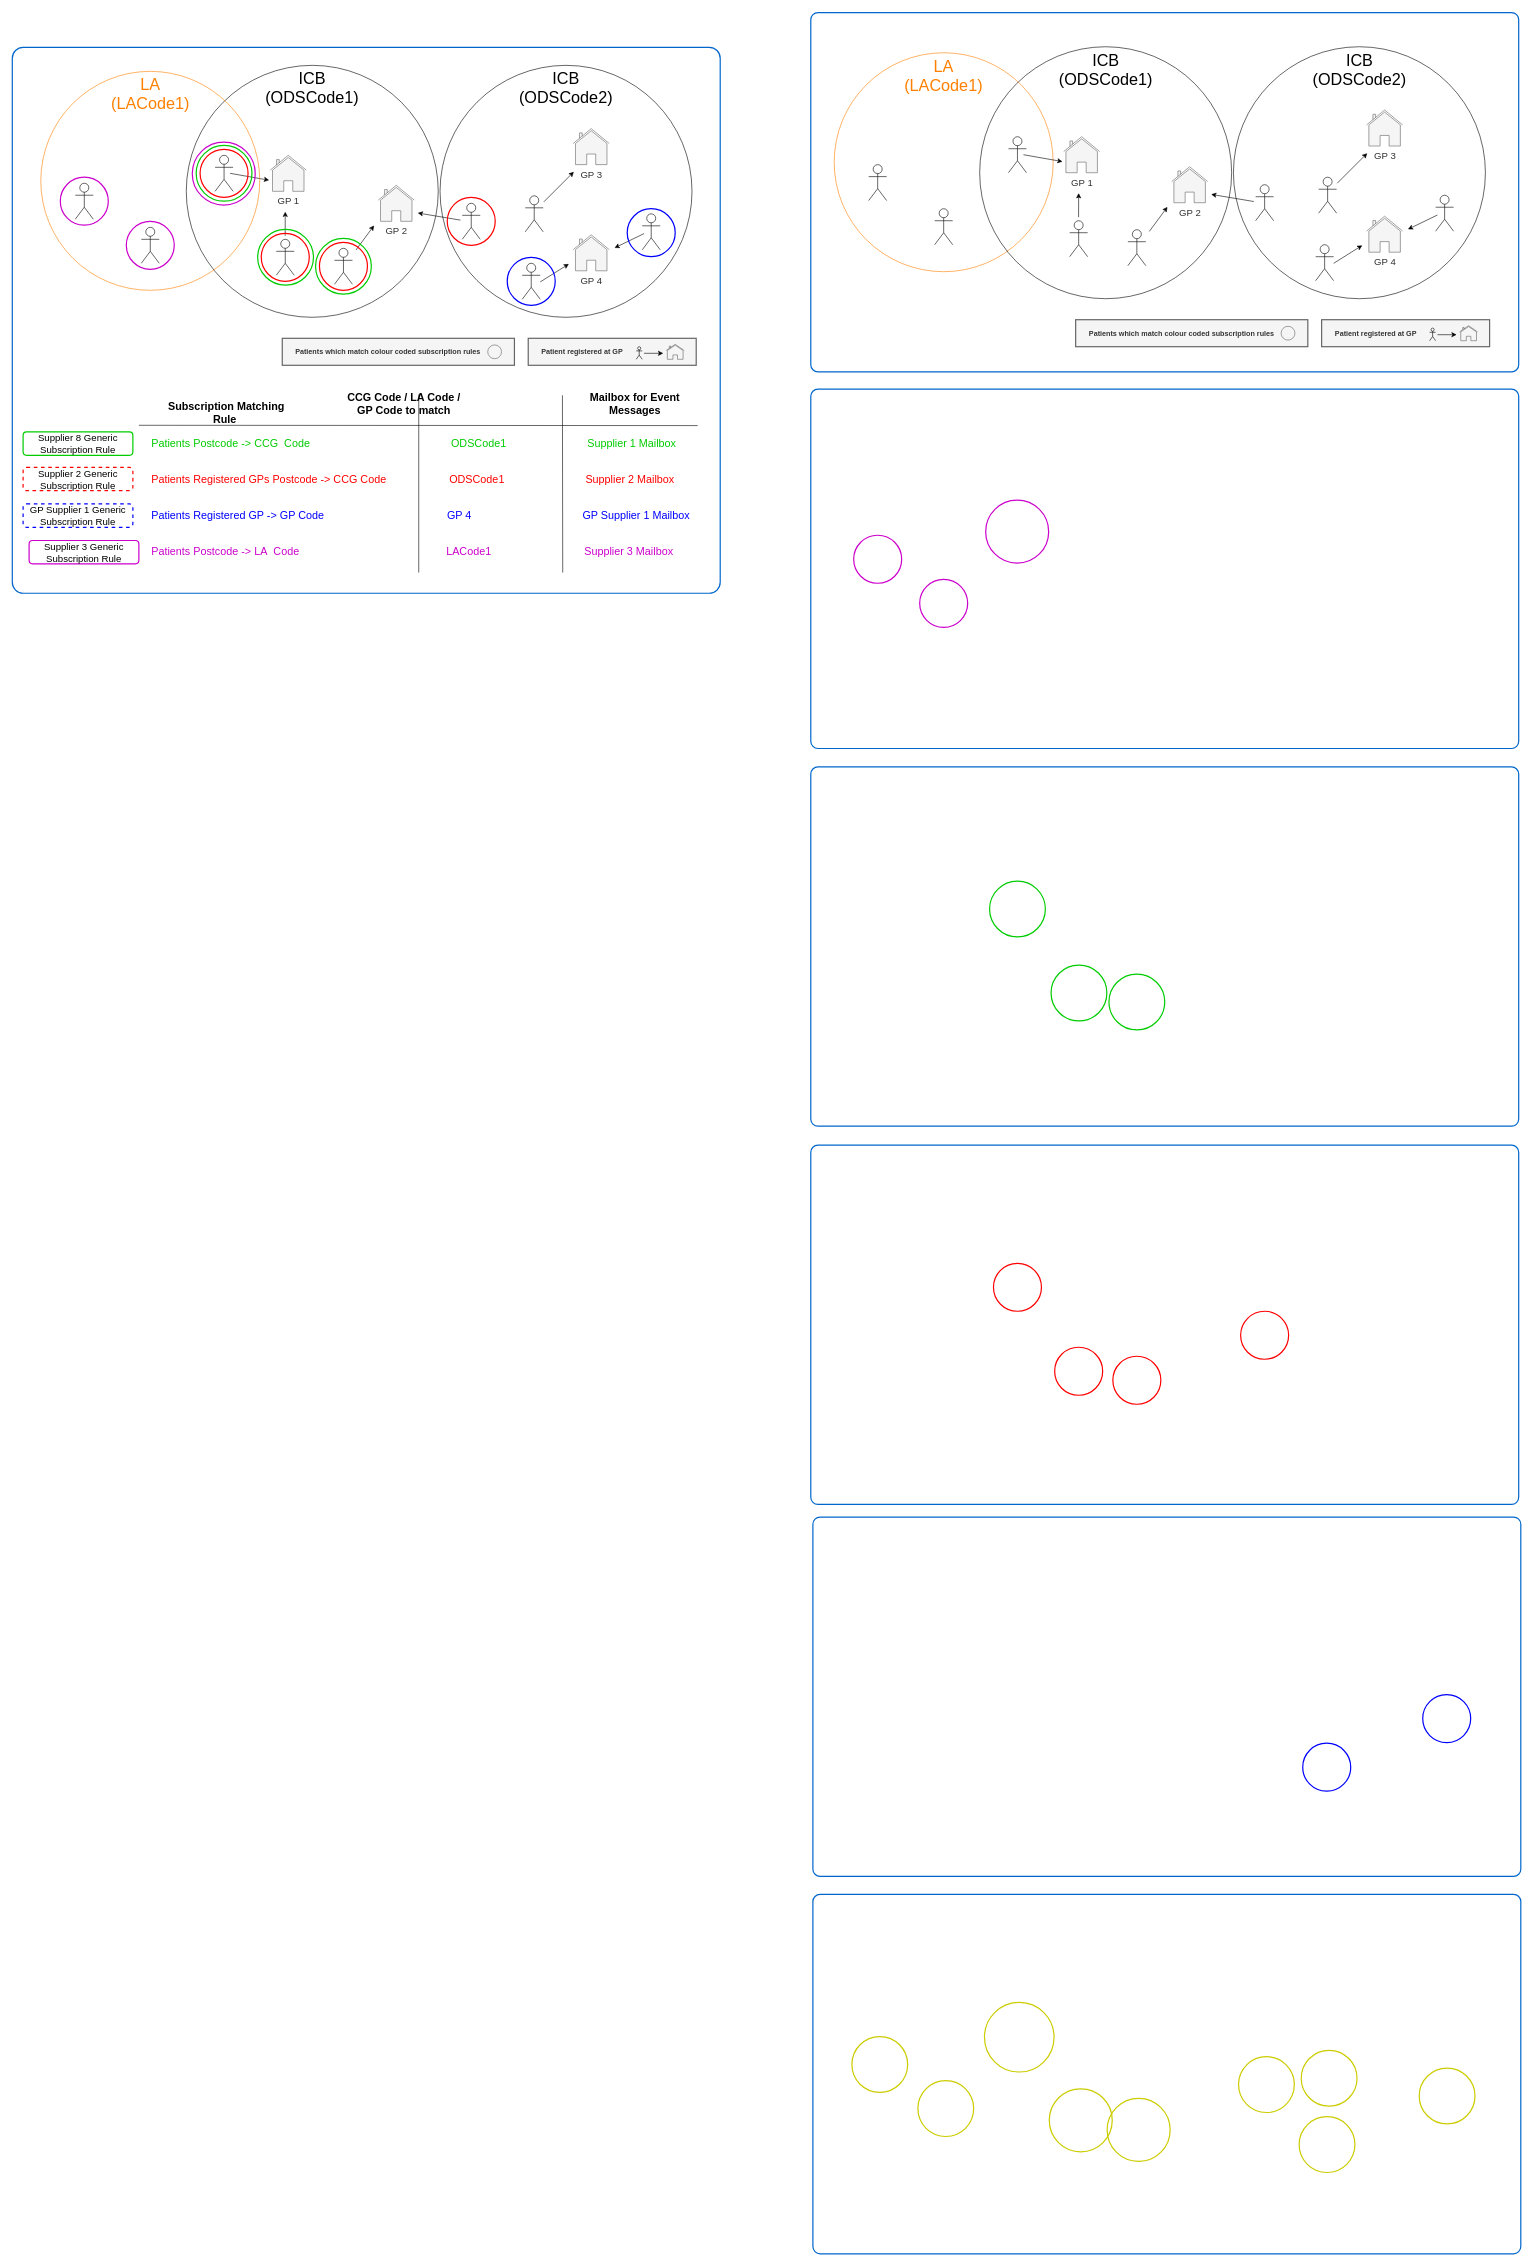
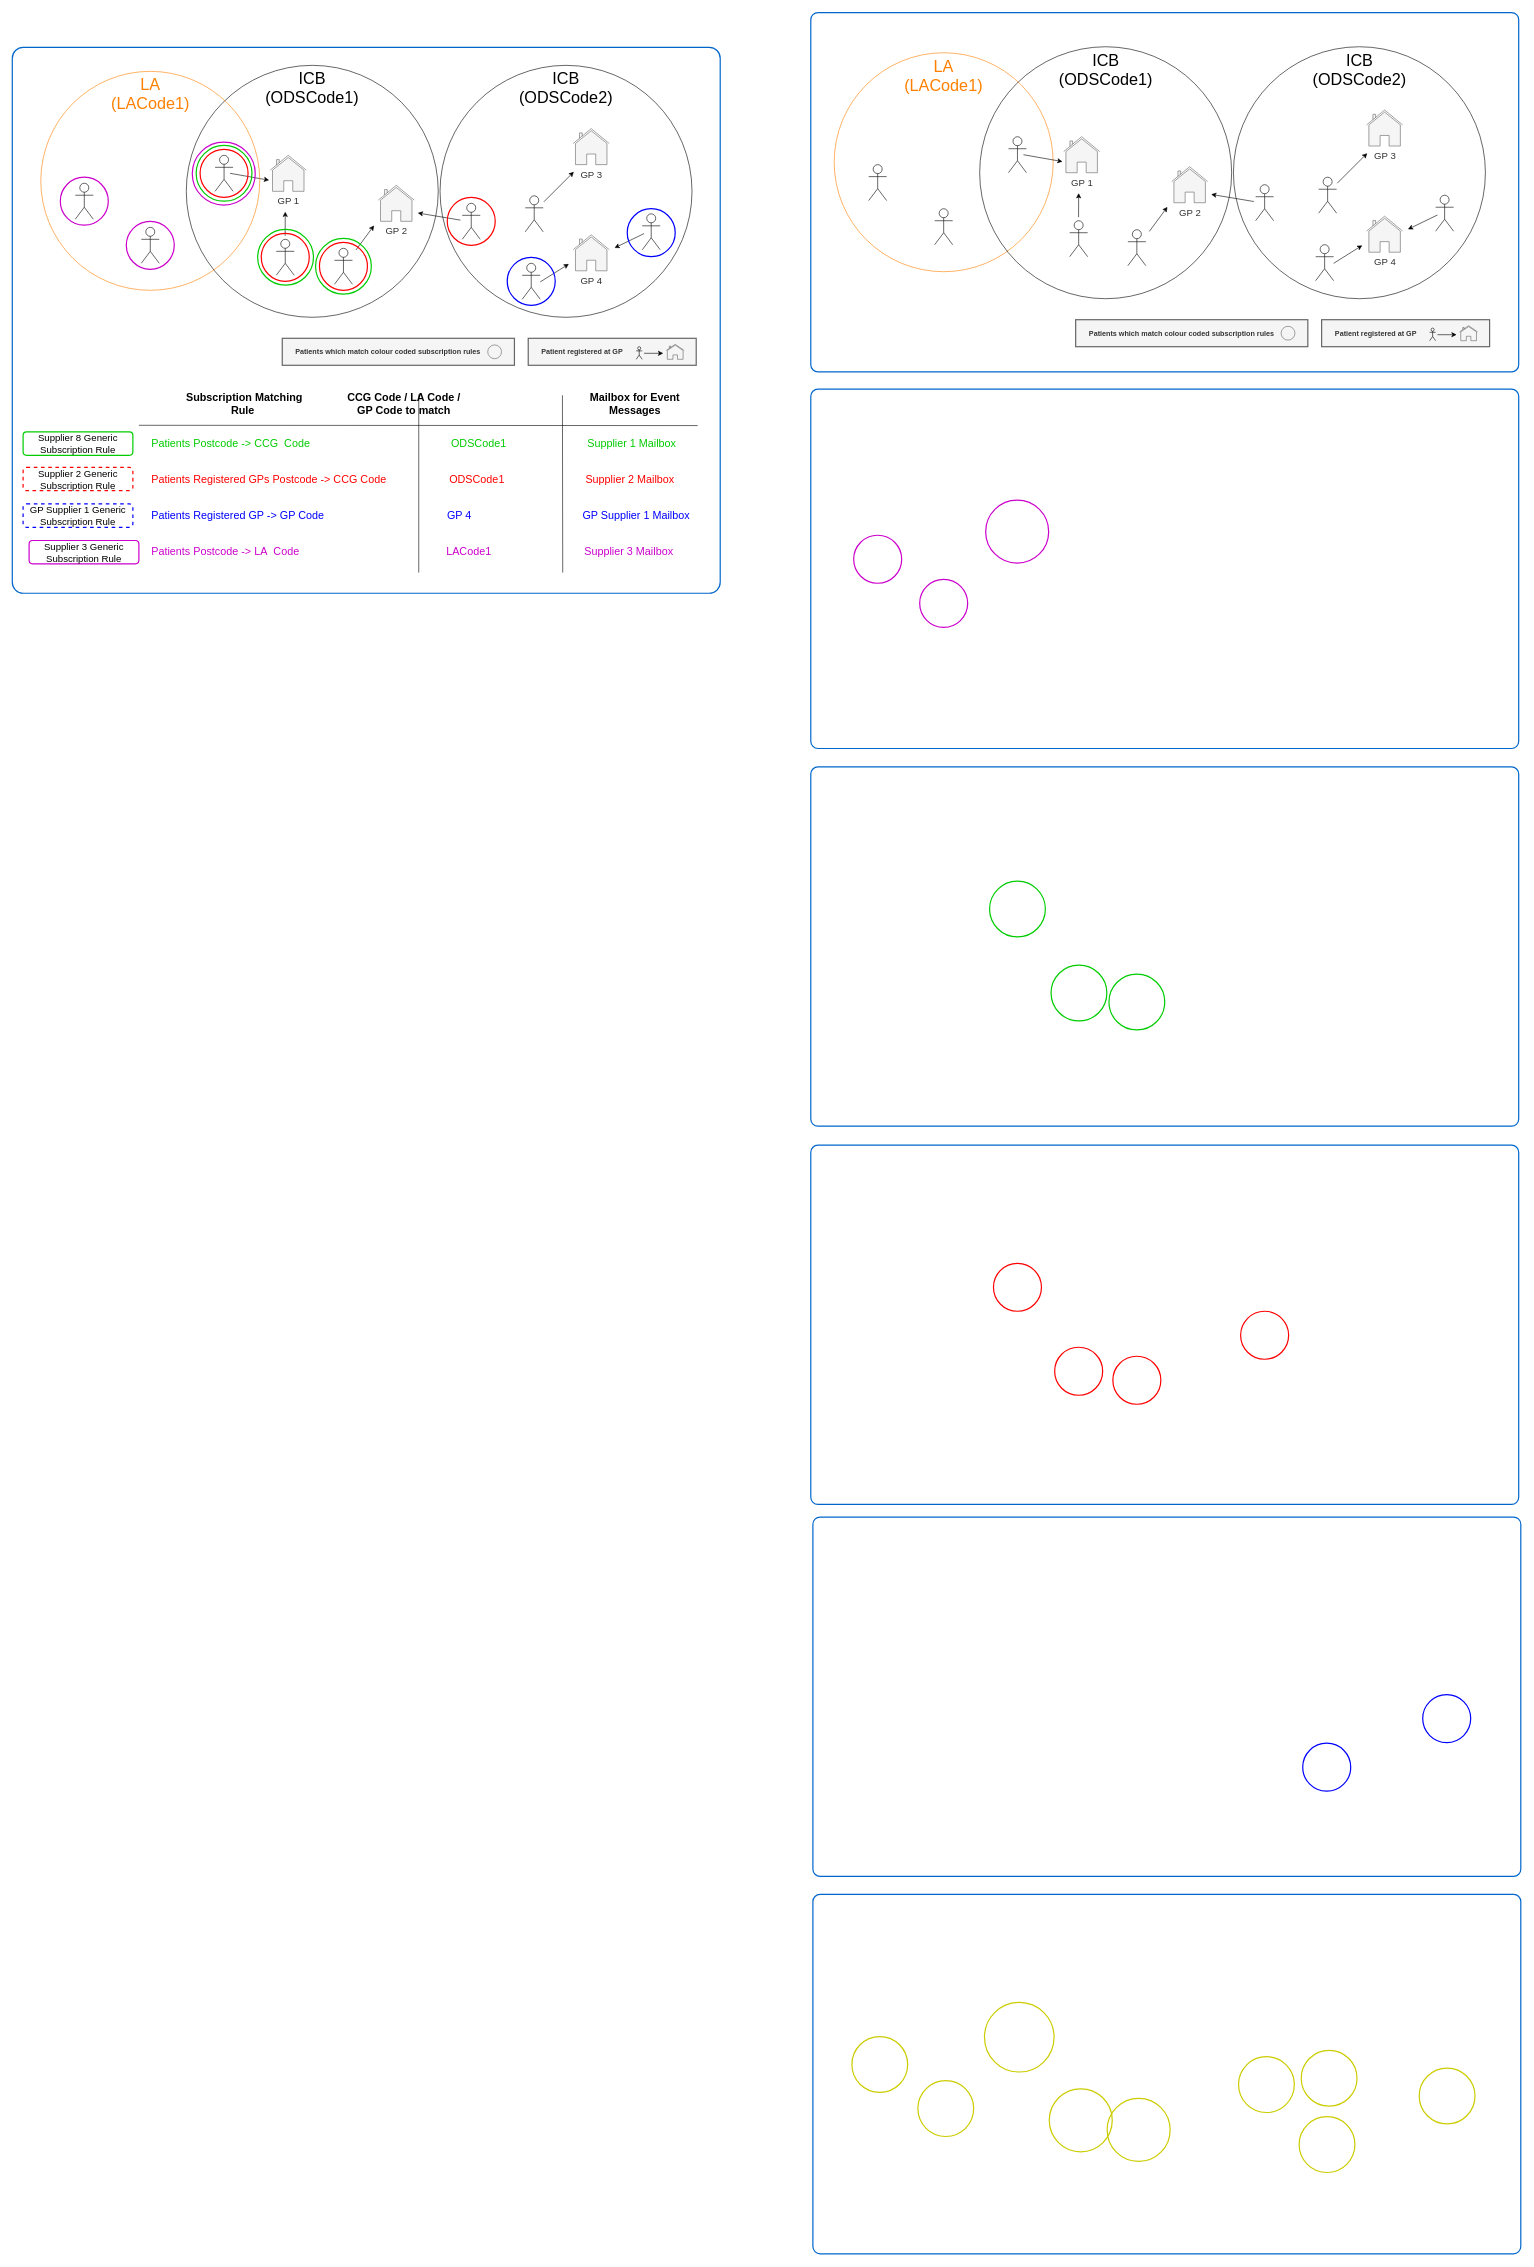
node "Subscription Matching Rule": moved (227, 413) -> (245, 404)
